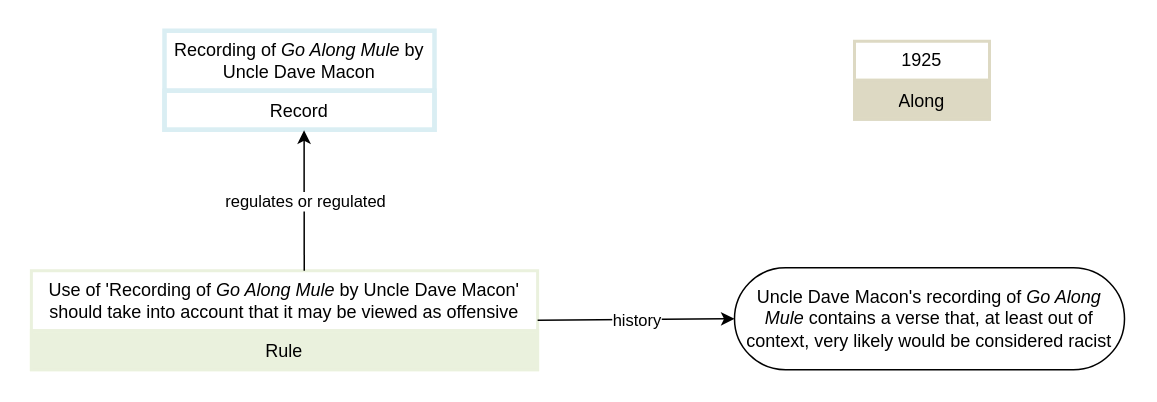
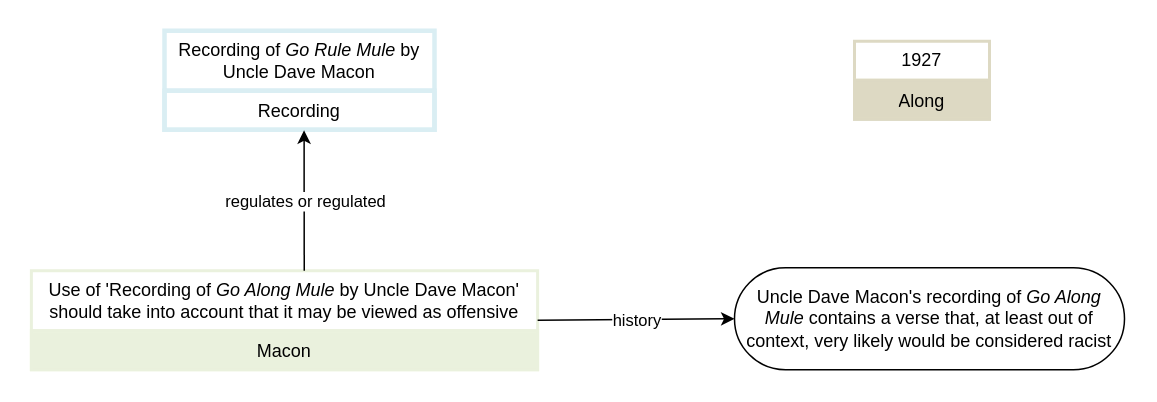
node "Recording of Go Along Mule by Uncle Dave Macon": label "Recording of Go Along Mule by Uncle Dave Macon" -> "Recording of Go Rule Mule by Uncle Dave Macon"
node "1925": label "1925" -> "1927"
node "Record": label "Record" -> "Recording"
node "Rule": label "Rule" -> "Macon"
